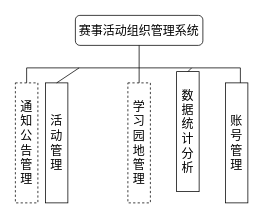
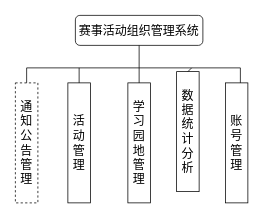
node "活动管理": moved (57, 143) -> (79, 143)
node "学习园地管理": style dashed -> solid
